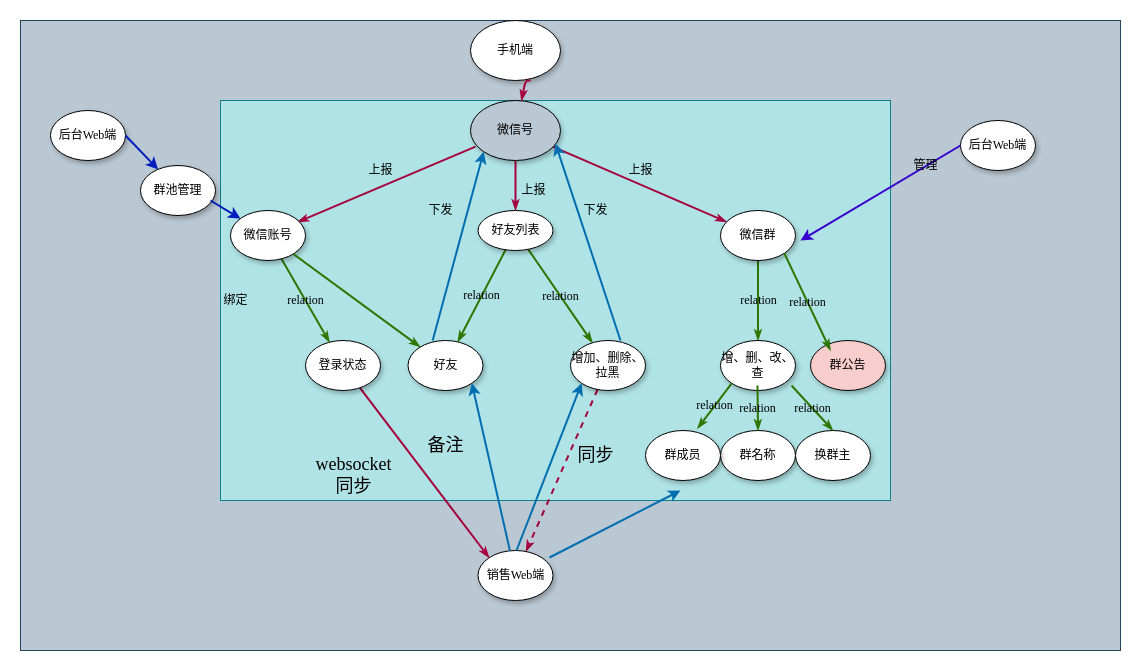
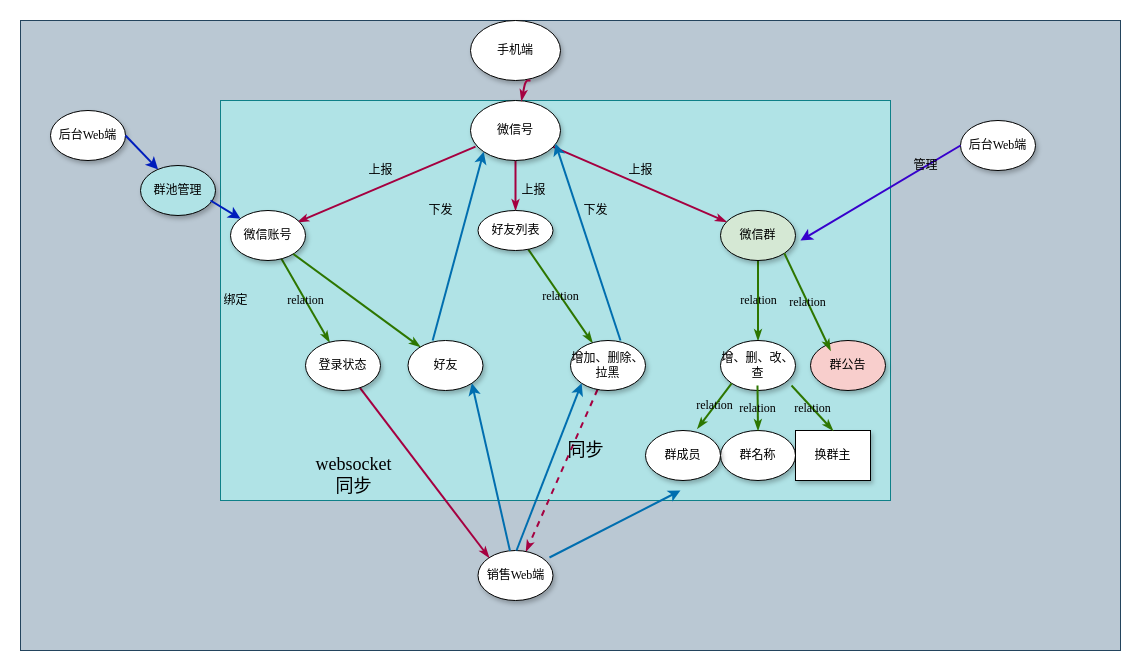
node "微信号": fillcolor #bac8d3 -> #ffffff
node "群池管理": fillcolor #ffffff -> #b0e3e6
node "微信群": fillcolor #ffffff -> #d5e8d4
edge "好友列表" -> "好友": removed, label "relation"
node "备注": removed
node "同步": moved (596, 456) -> (586, 451)
node "换群主": shape ellipse -> rectangle
